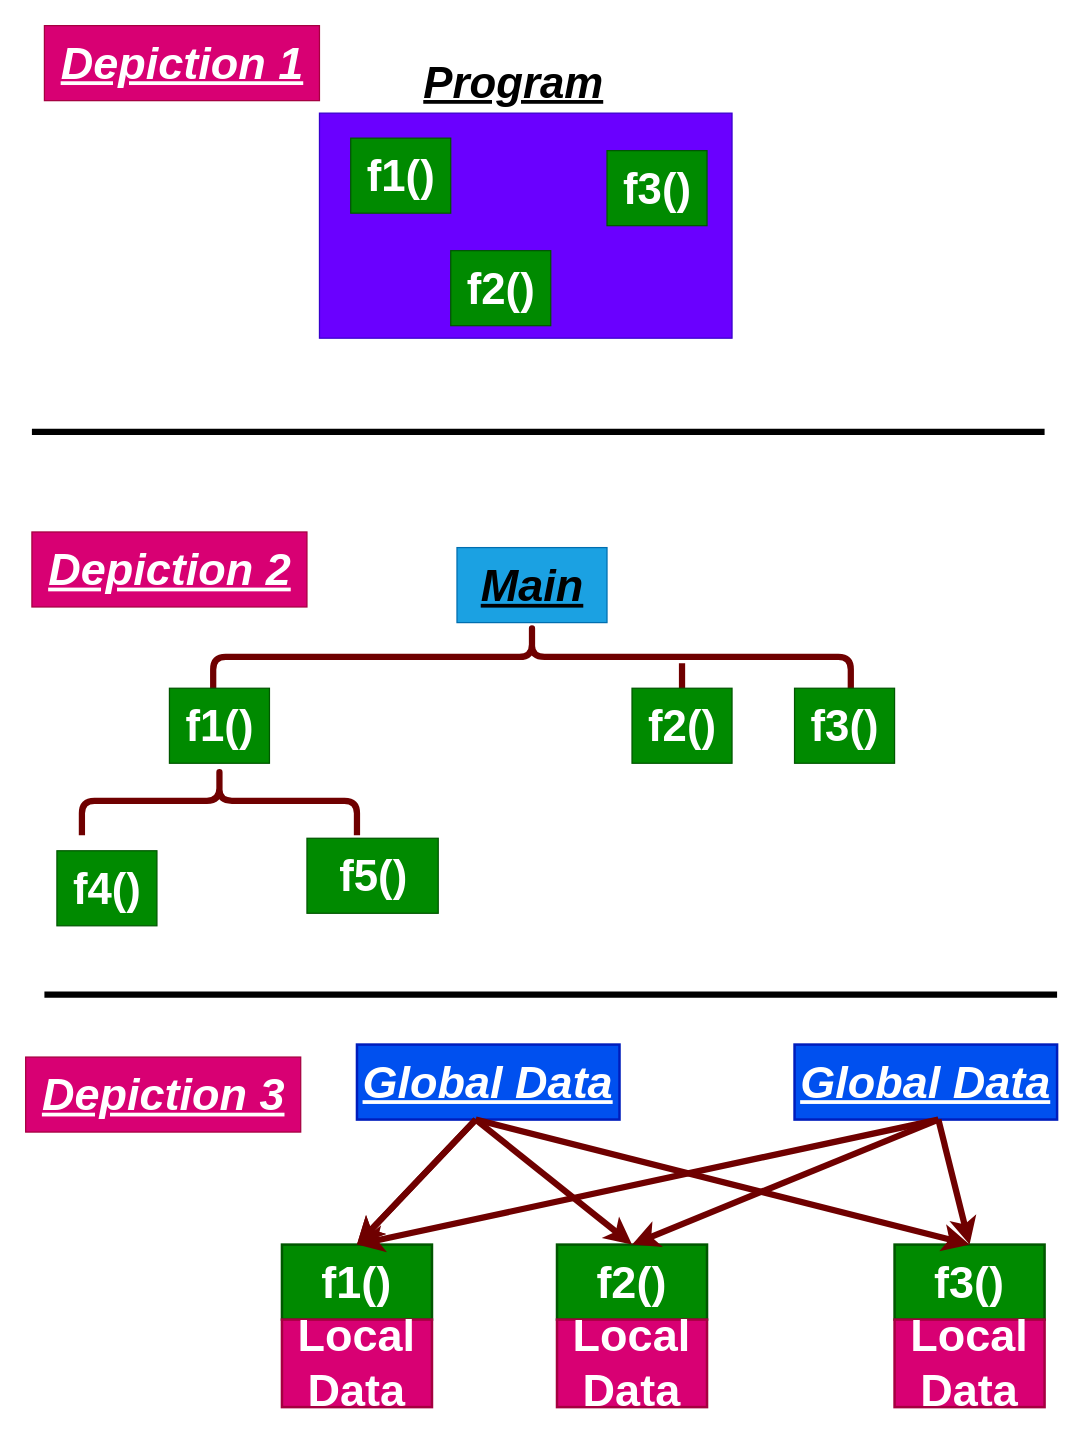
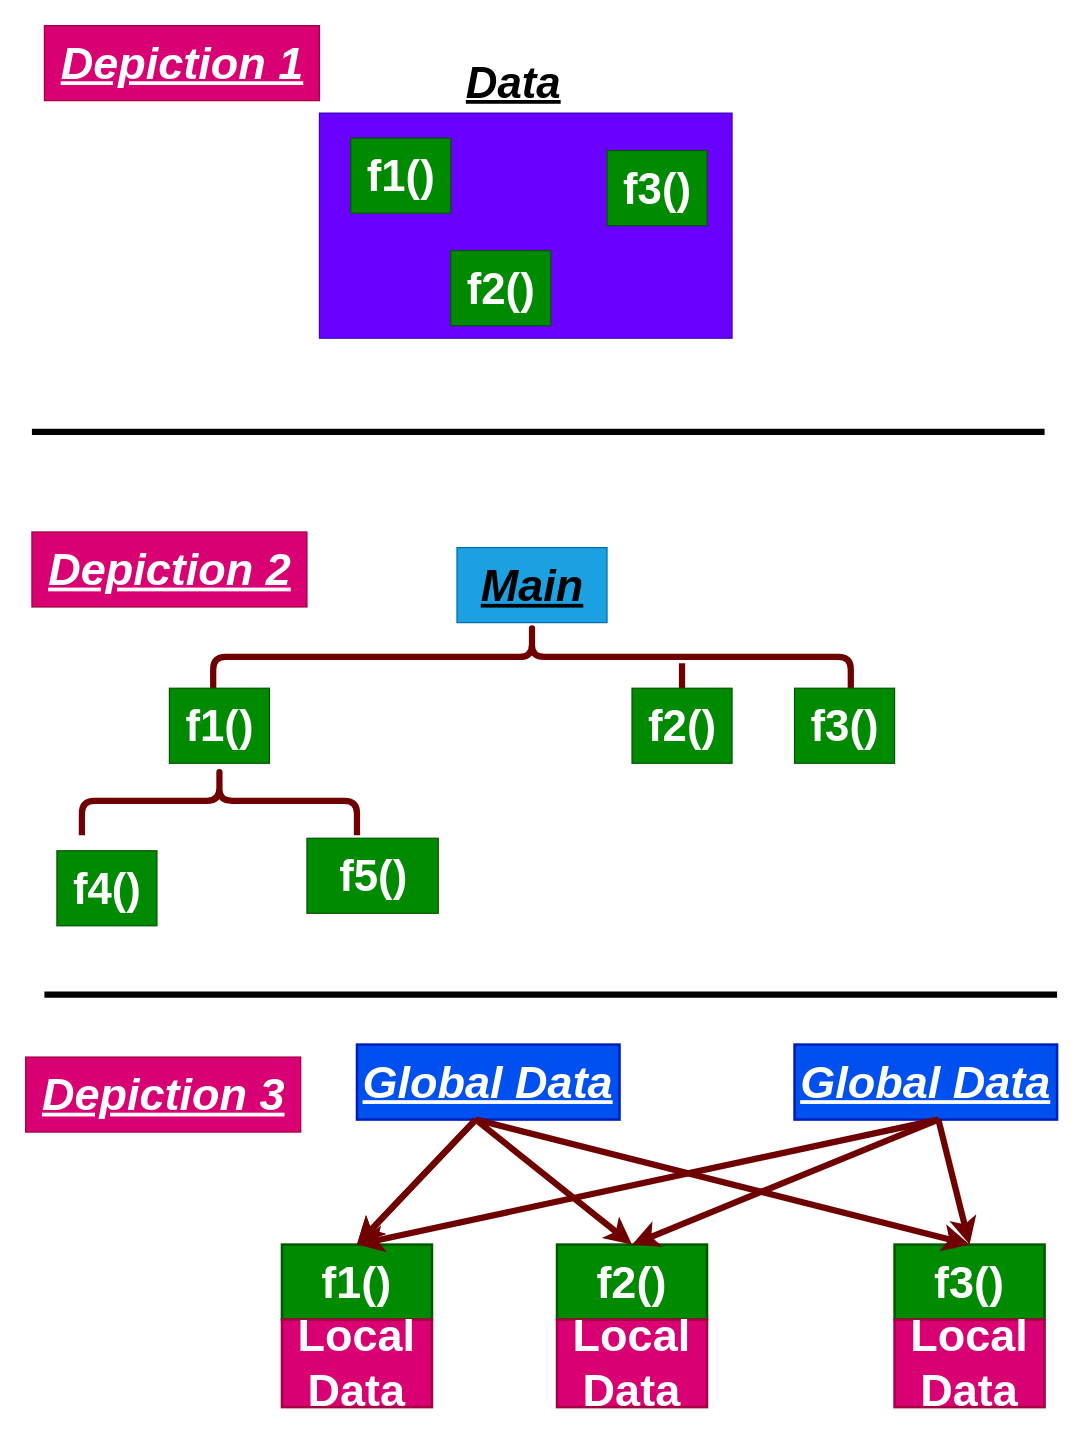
node "Program": label "Program" -> "Data"
